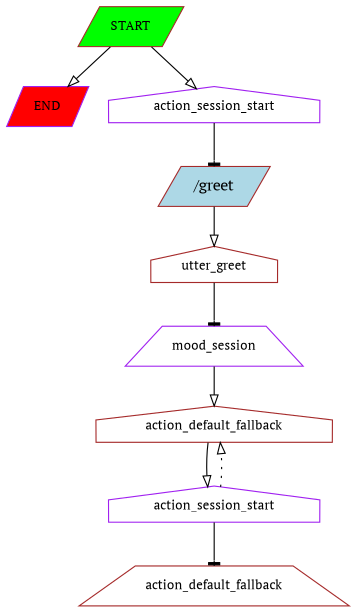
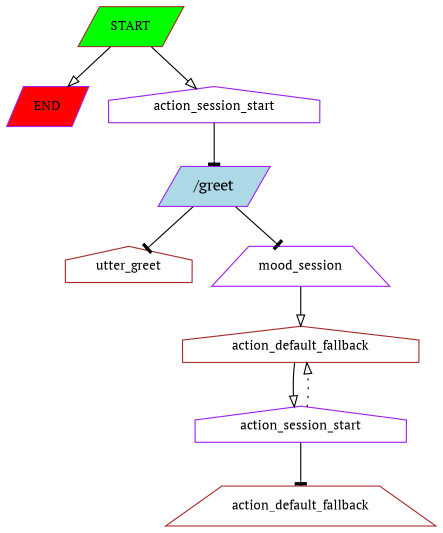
node "/greet": color brown -> purple
edge "/greet" -> "utter_greet": arrowhead onormal -> tee
edge "utter_greet" -> "mood_session": now "/greet" -> "mood_session"
